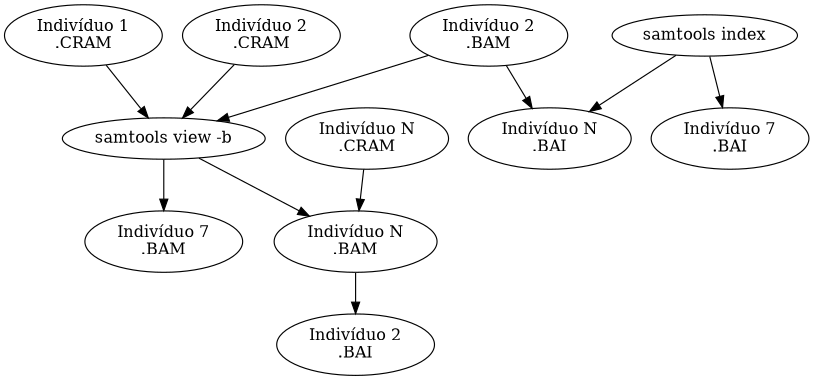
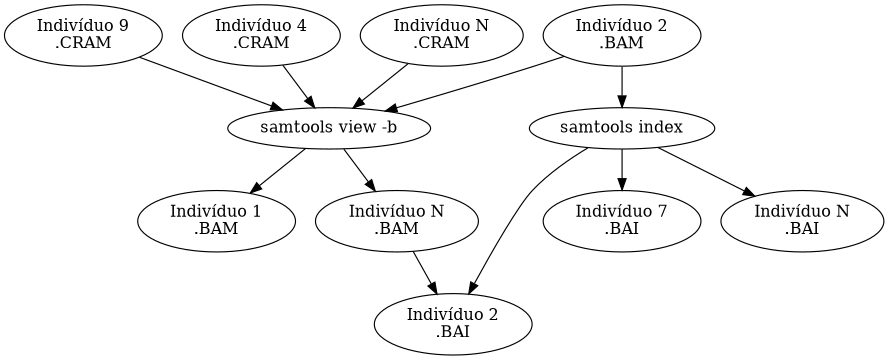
node "Indivíduo 1 .CRAM": label "Indivíduo 1 .CRAM" -> "Indivíduo 9 .CRAM"
node "Indivíduo 2 .CRAM": label "Indivíduo 2 .CRAM" -> "Indivíduo 4 .CRAM"
edge "Indivíduo 2 .BAM" -> "Indivíduo N .BAI": now "Indivíduo 2 .BAM" -> "samtools index"
edge "Indivíduo N .CRAM" -> "Indivíduo N .BAM": now "Indivíduo N .CRAM" -> "samtools view -b"
edge "samtools index" -> "Indivíduo 2 .BAI": added
node "Indivíduo 7 .BAM": label "Indivíduo 7 .BAM" -> "Indivíduo 1 .BAM"
